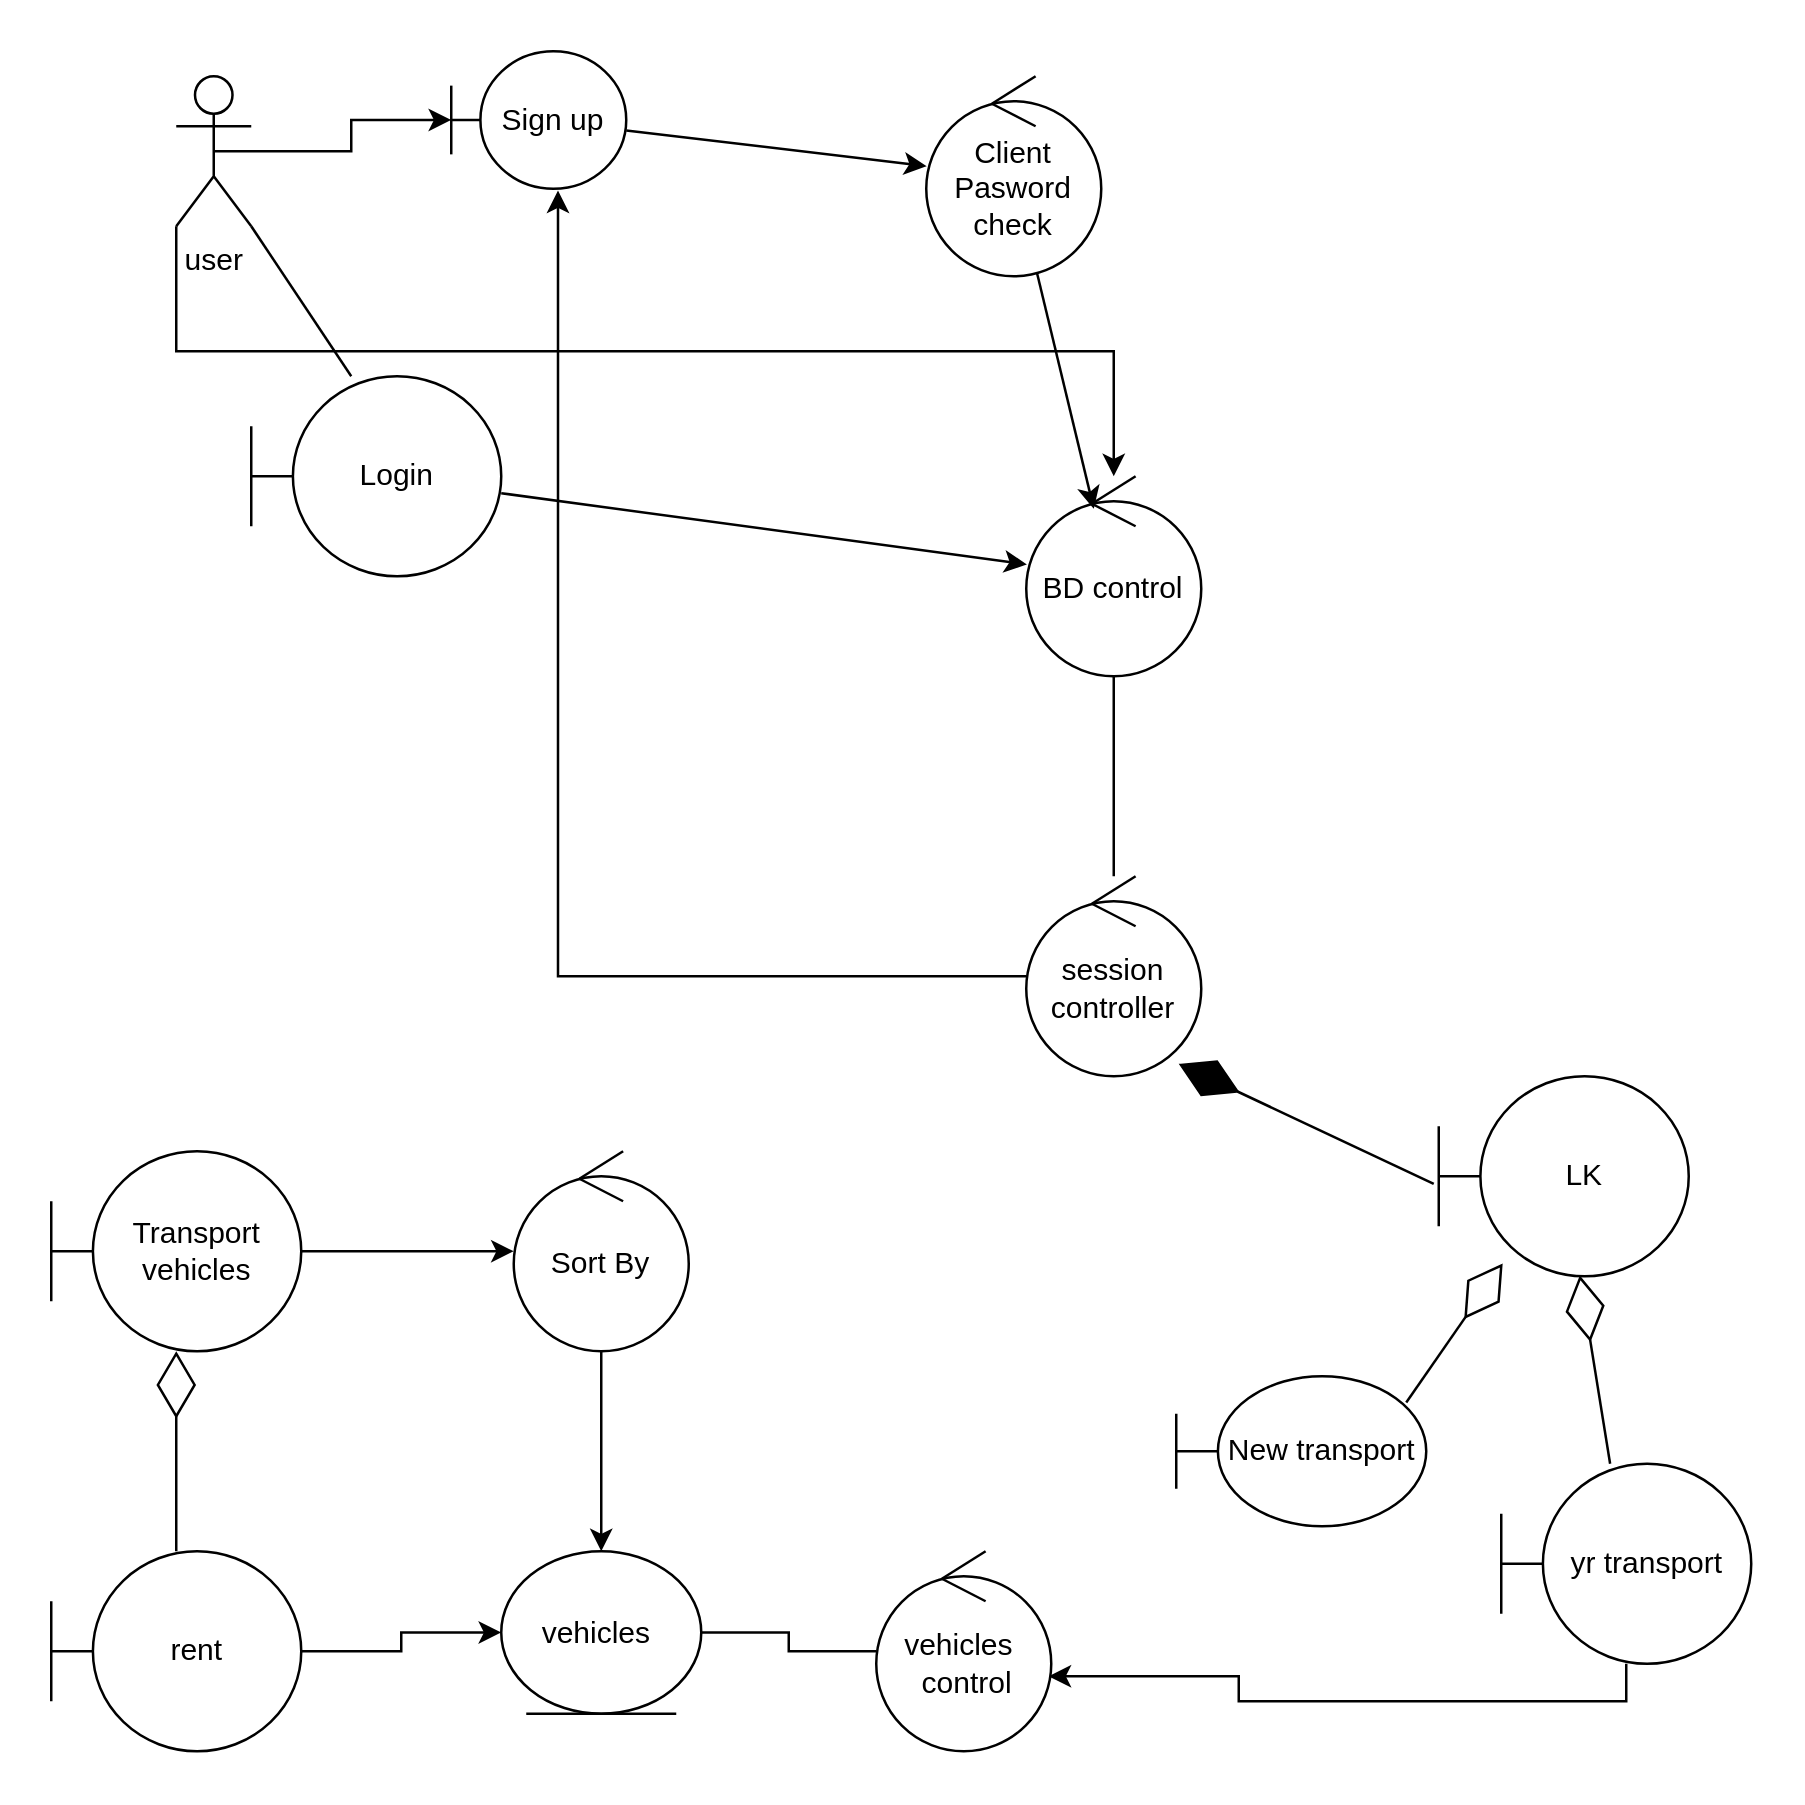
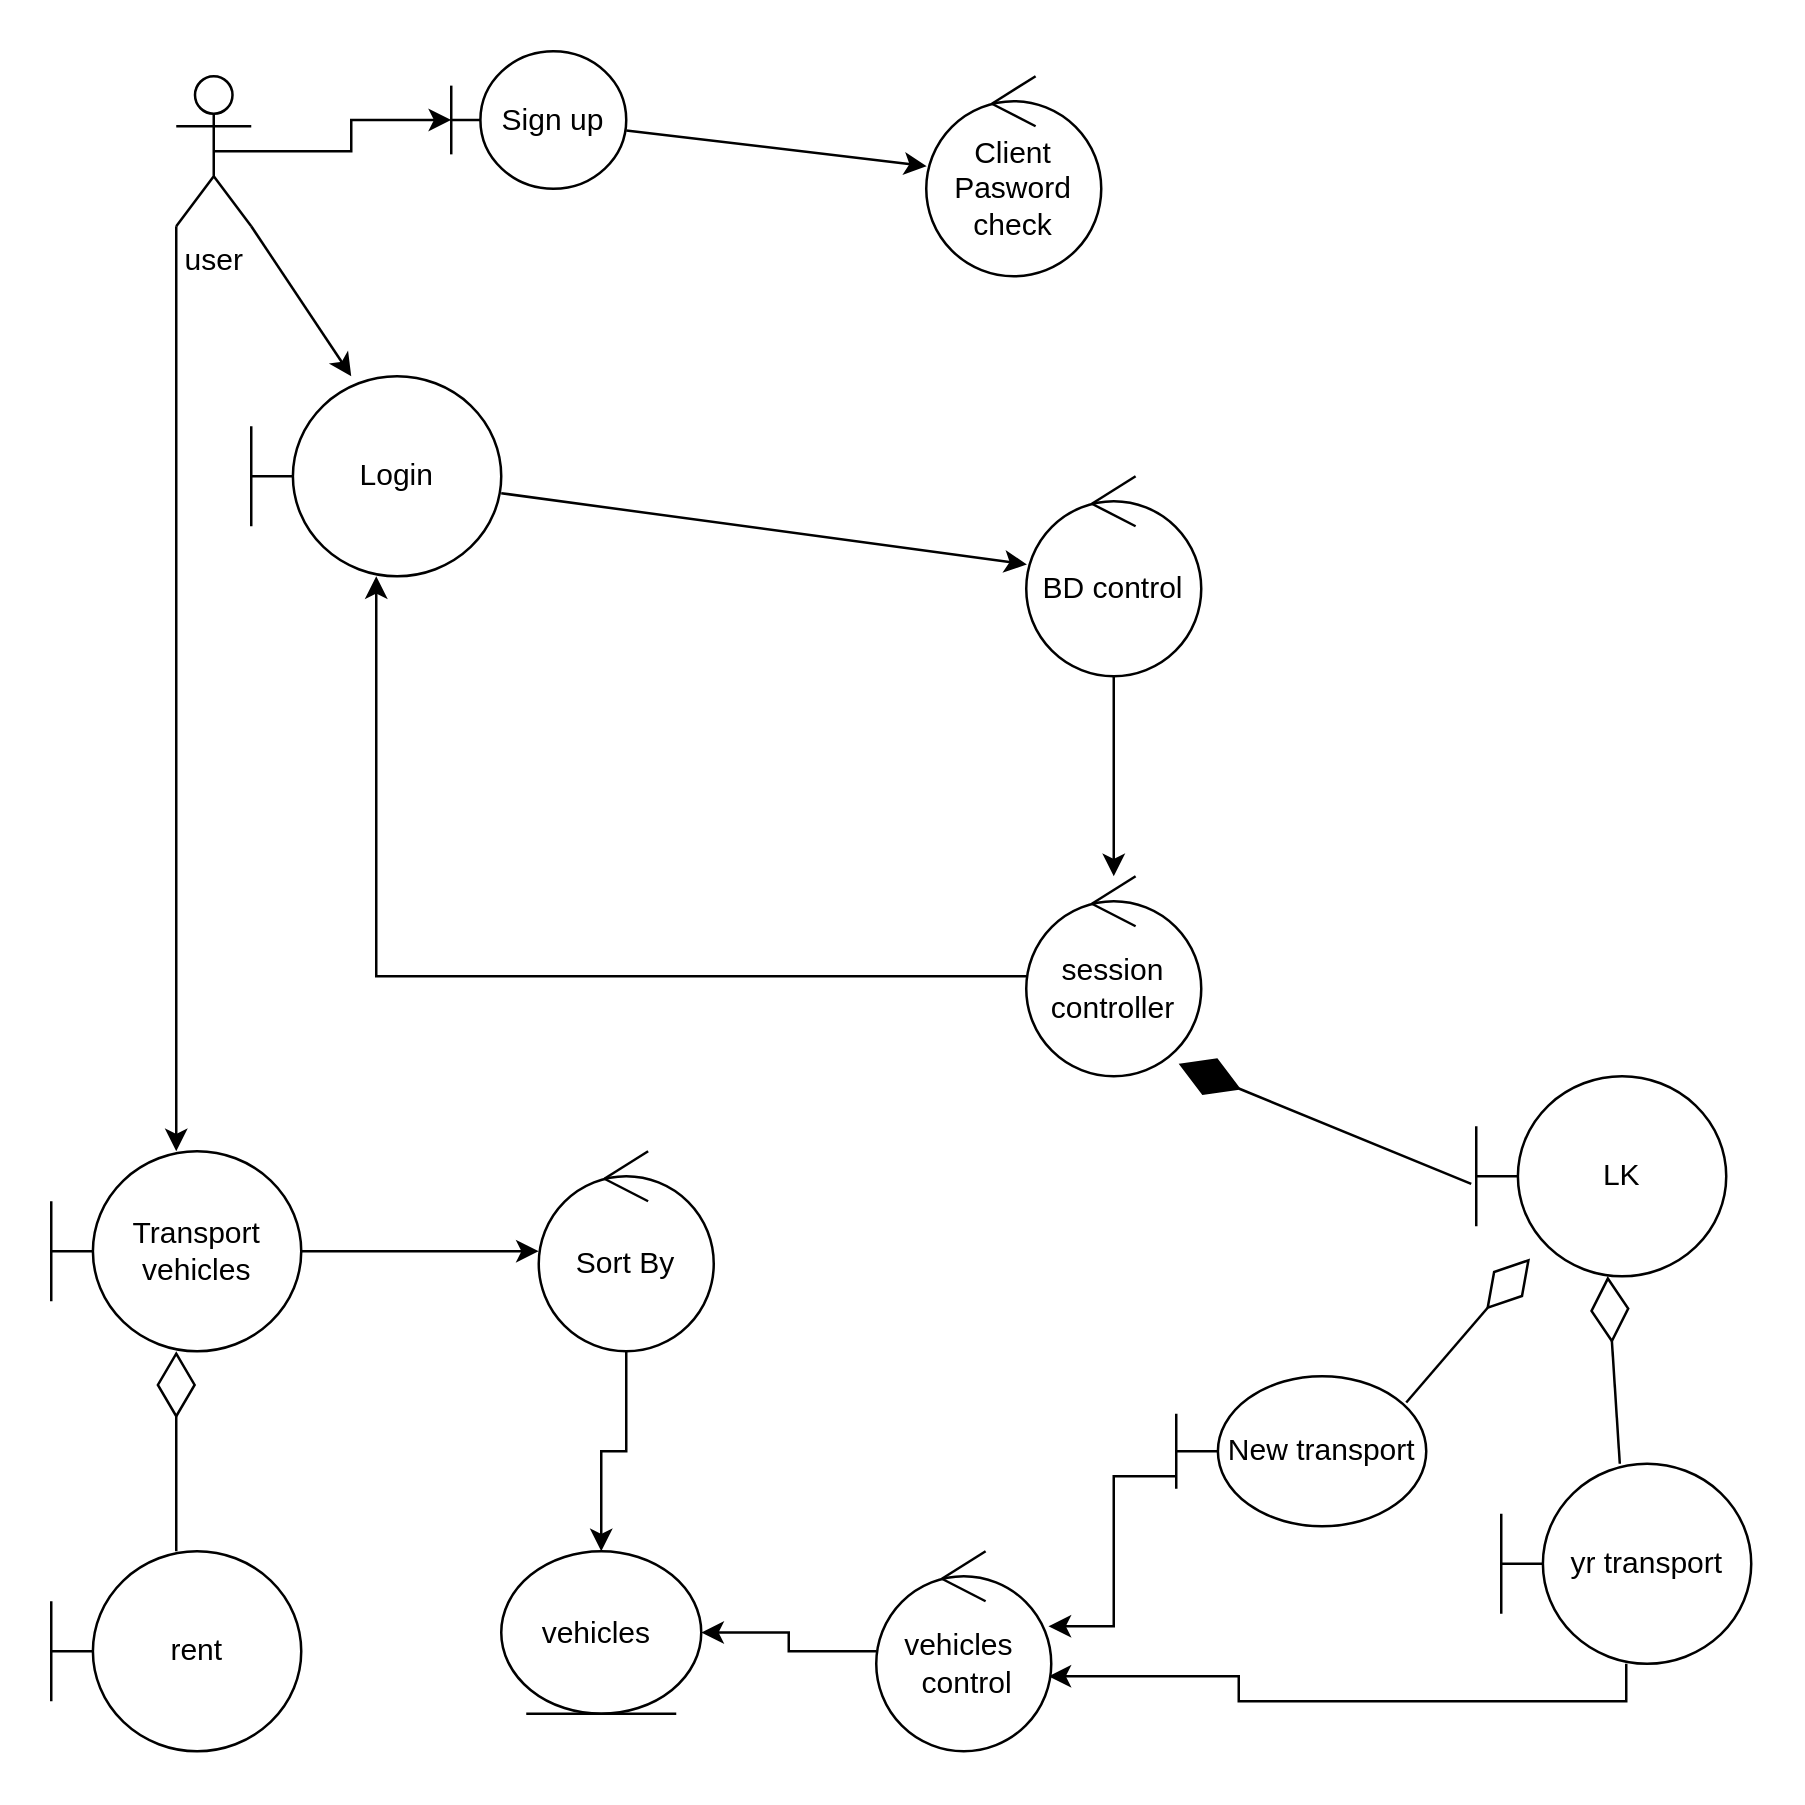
edge "user" -> "BD control": now "user" -> "Transport vehicles"
edge "user" -- "Login": arrowhead none -> classic
edge "Client Pasword check" -> "BD control": removed
edge "session controller" -> "Sign up": now "session controller" -> "Login"
edge "BD control" -- "session controller": arrowhead none -> classic
node "LK": moved (1564, 1176) -> (1601, 1176)
node "Sort By": moved (601, 1251) -> (626, 1251)
edge "New transport" -> "vehicles control": added
edge "vehicles" -- "vehicles control": arrowhead none -> classic
edge "rent" -> "vehicles": removed
